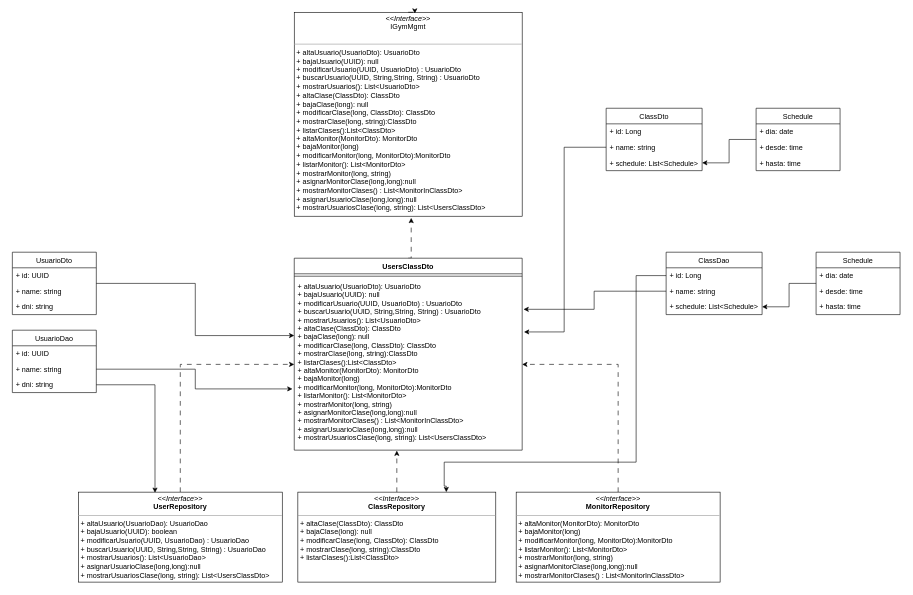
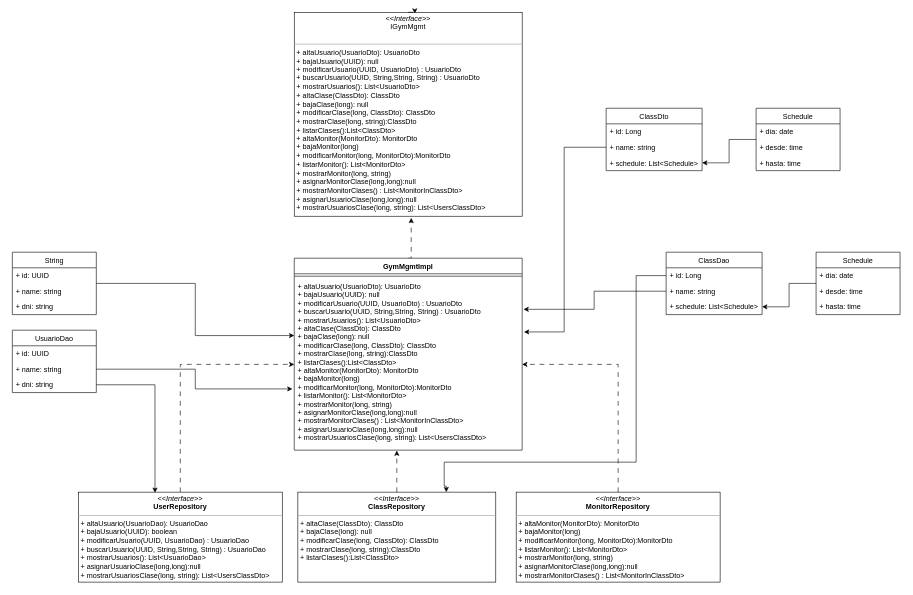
node "UsuarioDto": label "UsuarioDto" -> "String"
node "UsersClassDto": label "UsersClassDto" -> "GymMgmtImpl"
